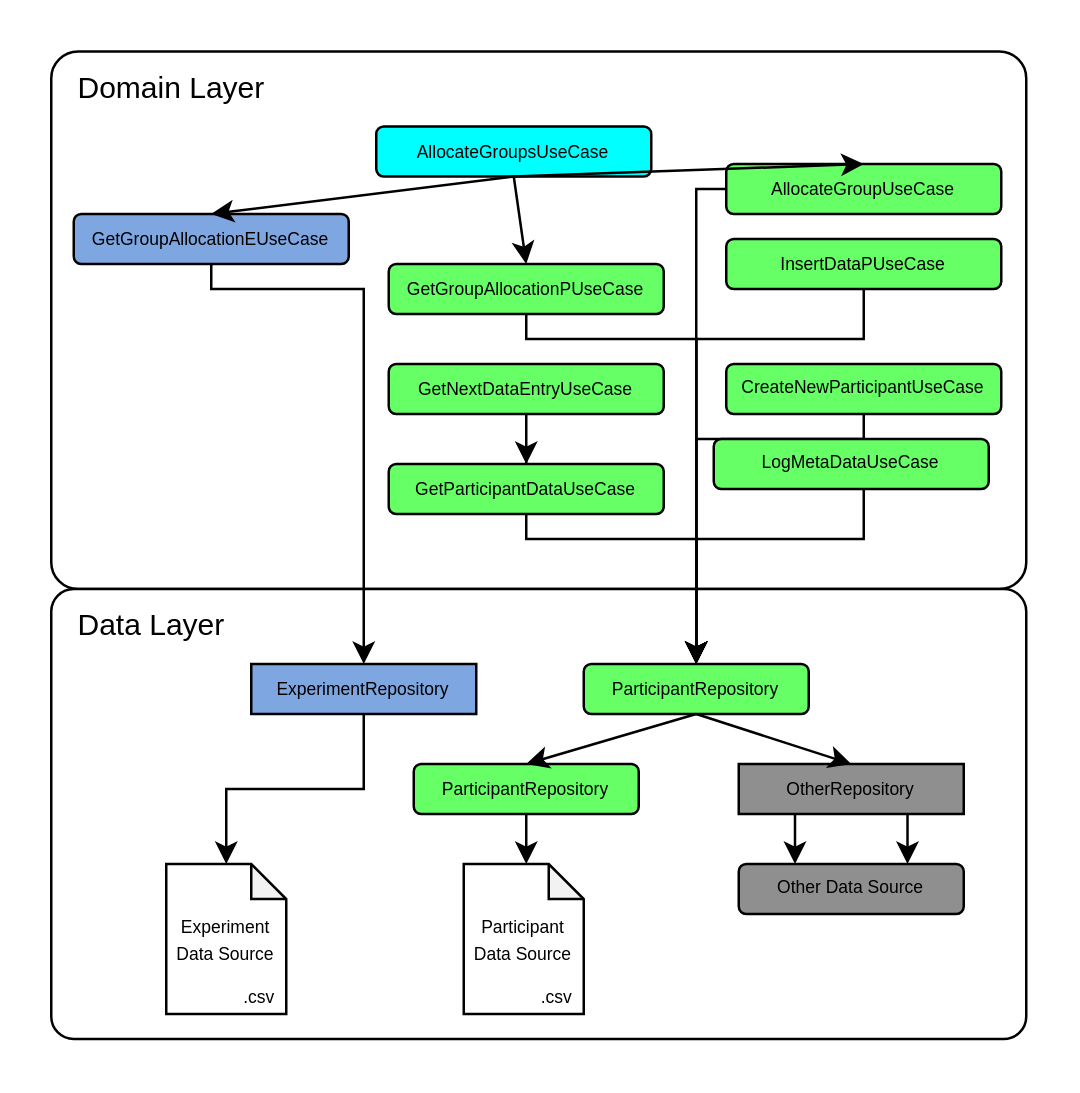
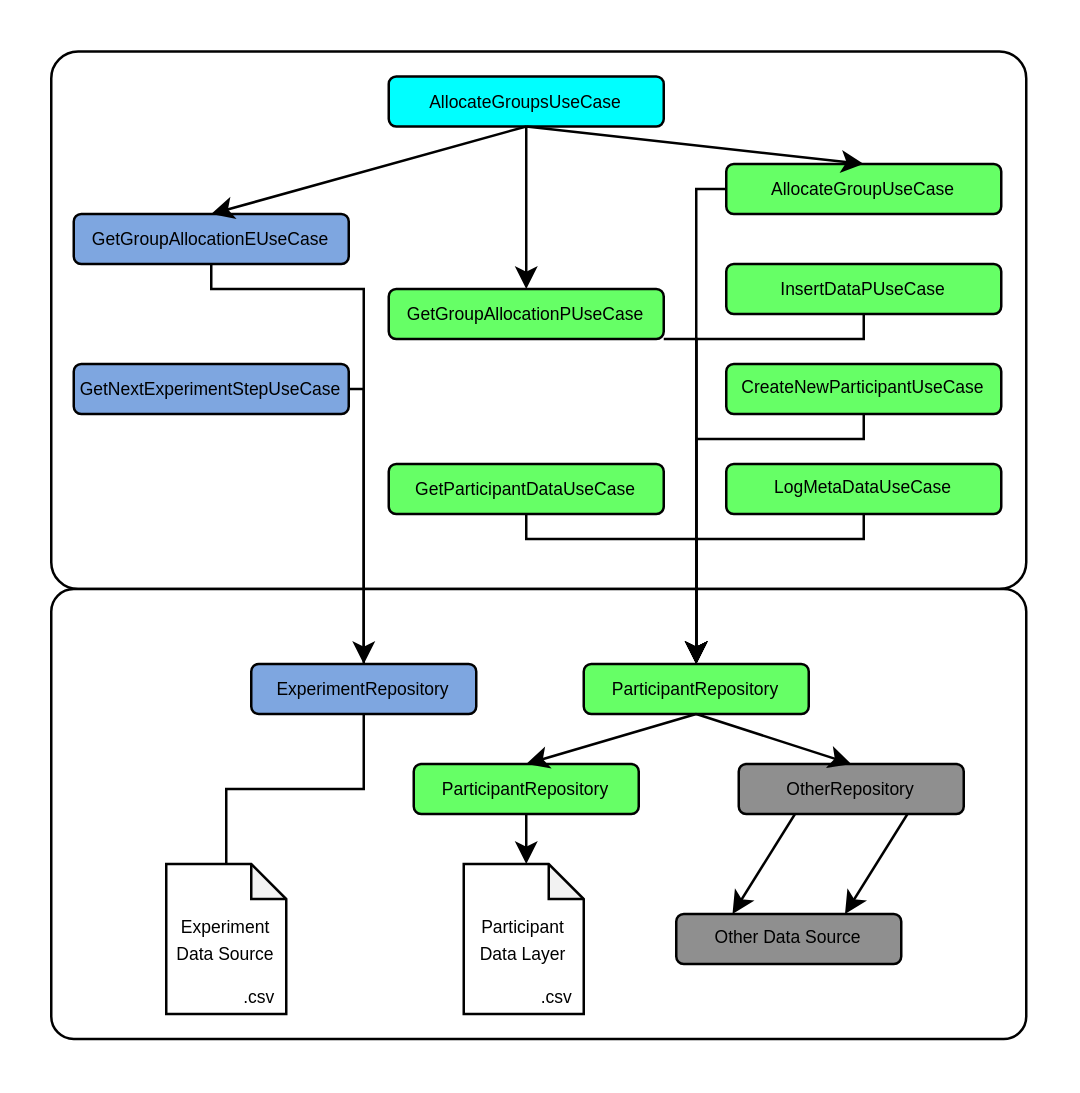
node "Domain Layer": removed
node "AllocateGroupsUseCase": moved (514, 151) -> (526, 101)
node "InsertDataPUseCase": moved (864, 264) -> (864, 289)
node "GetGroupAllocationPUseCase": moved (526, 289) -> (526, 314)
edge "GetGroupAllocationEUseCase" -> "ExperimentRepository": arrowhead classic -> none
node "GetNextExperimentStepUseCase": added
edge "GetNextExperimentStepUseCase" -> "ExperimentRepository": added
node "GetNextDataEntryUseCase": removed
edge "GetNextDataEntryUseCase" -> "GetParticipantDataUseCase": removed
node "LogMetaDataUseCase": moved (851, 464) -> (864, 489)
node "Data Layer": removed
node "ExperimentRepository": shape rectangle -> rounded rectangle
node "OtherRepository": shape rectangle -> rounded rectangle
edge "ExperimentRepository" -> "Experiment Data Source": arrowhead classic -> none
node "Other Data Source": moved (851, 889) -> (789, 939)
node "Participant Data Source": label "Participant Data Source" -> "Participant Data Layer"
